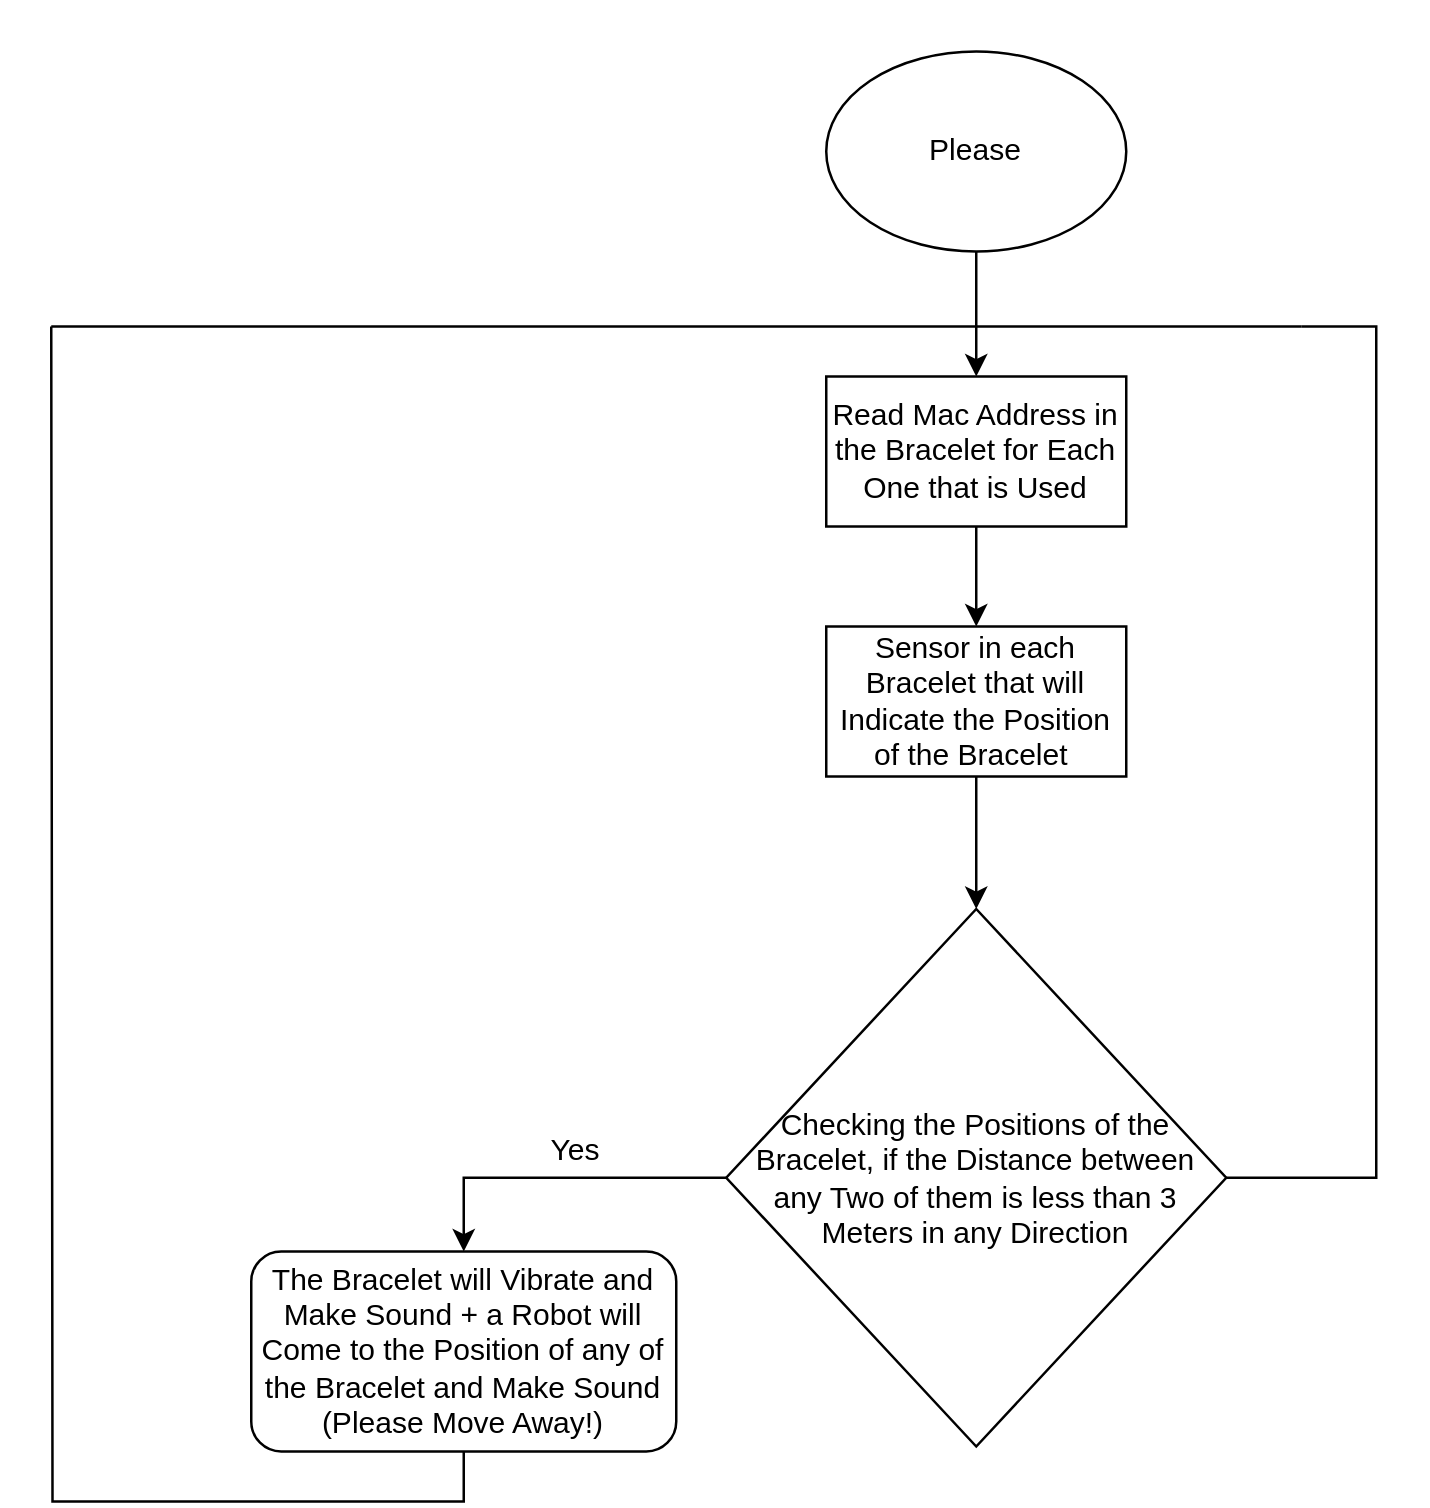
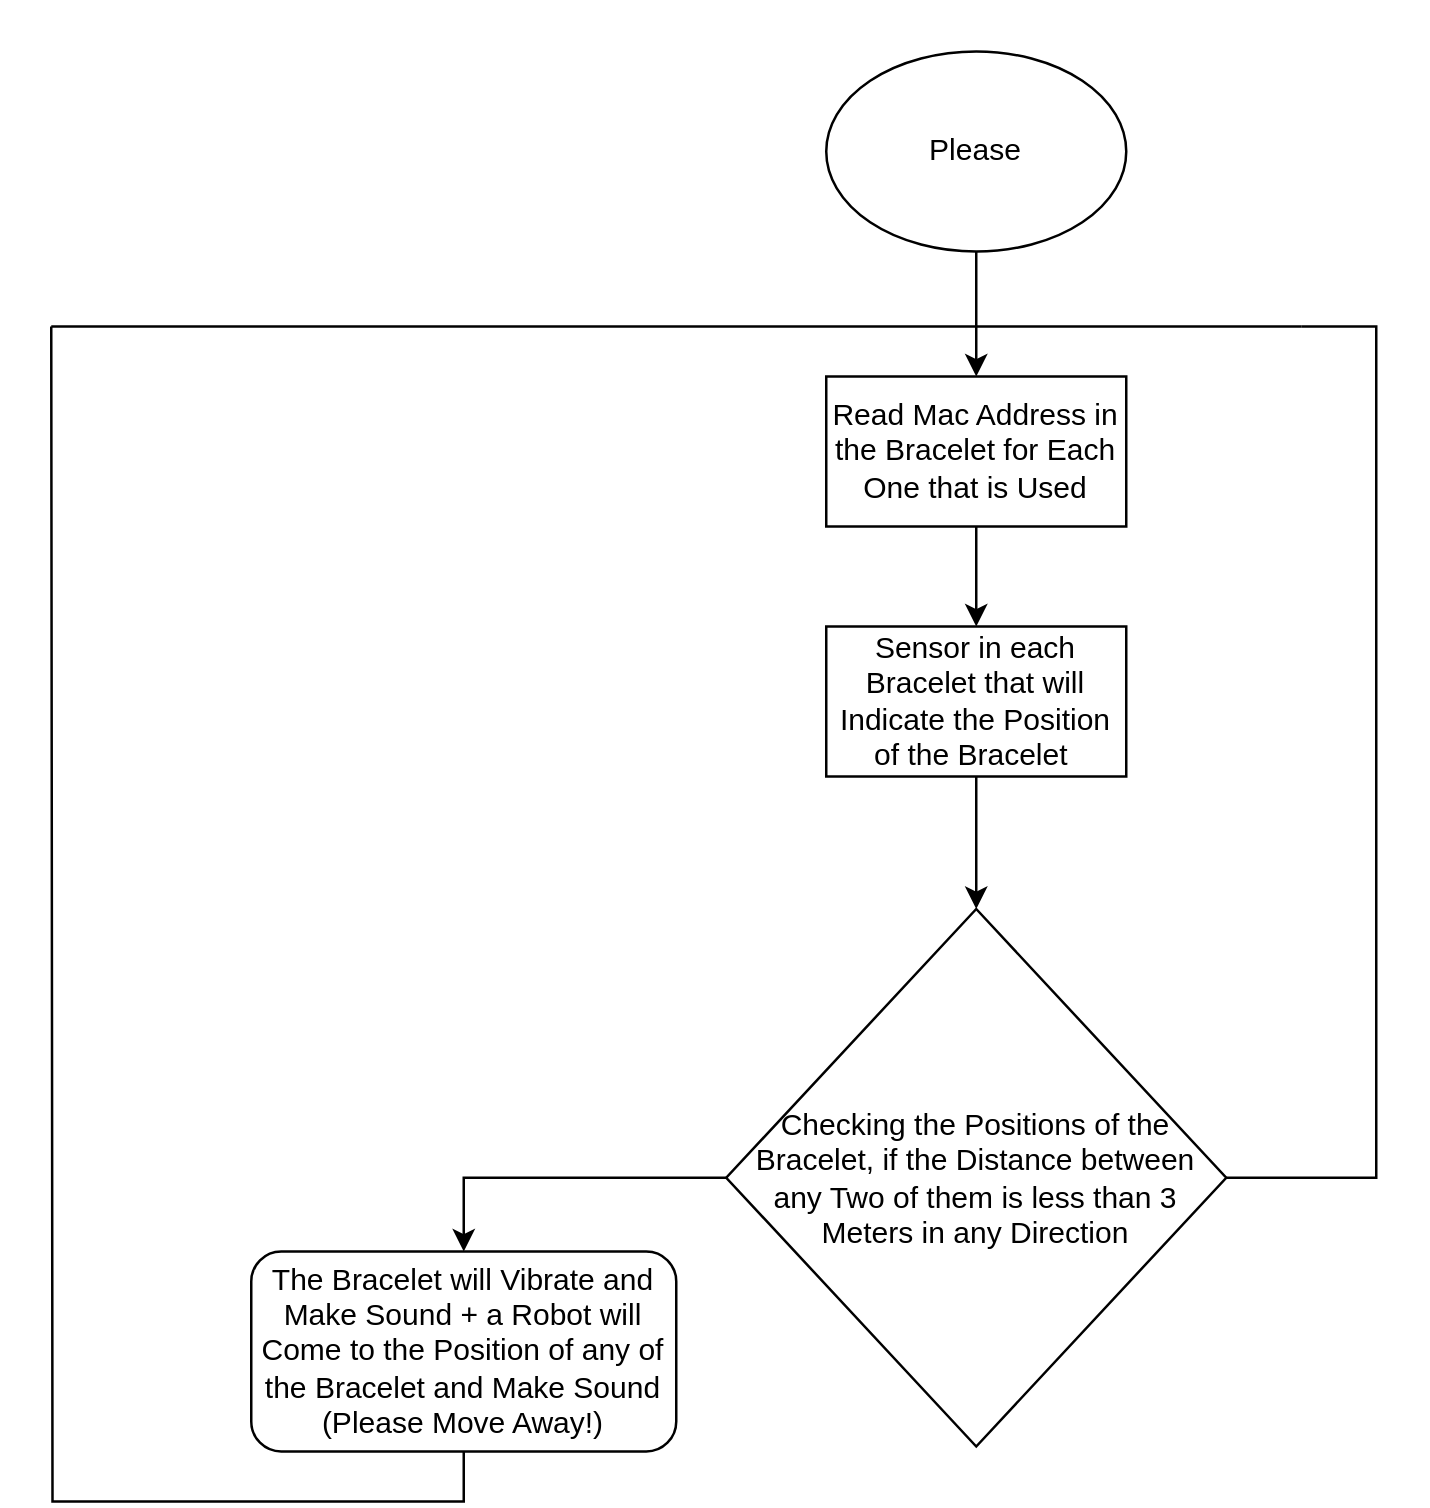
node "Yes": removed
